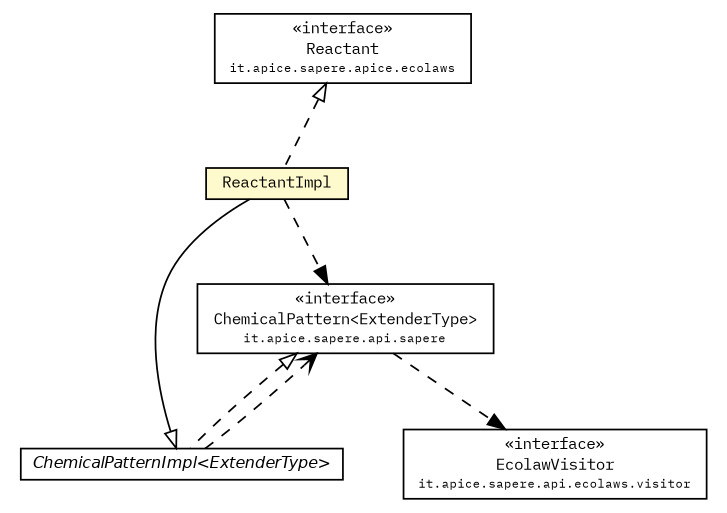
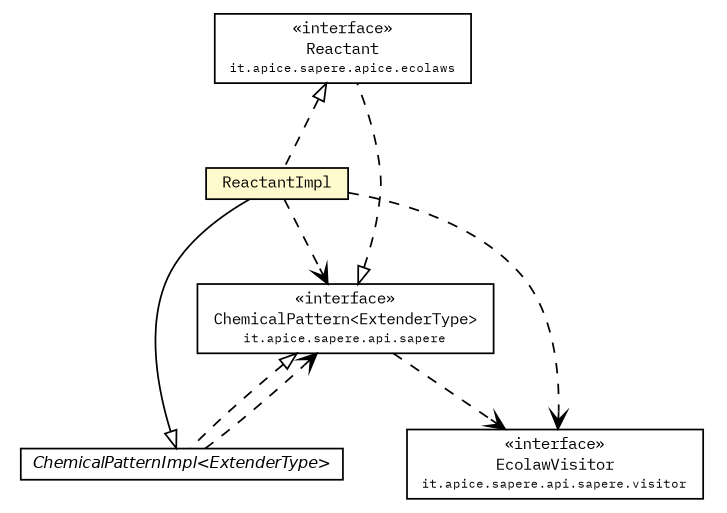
edge "Reactant" -> "ChemicalPattern<ExtenderType>": added
edge "ReactantImpl" -> "ChemicalPattern<ExtenderType>": arrowhead normal -> open
edge "ReactantImpl" -> "EcolawVisitor": added
edge "ChemicalPattern<ExtenderType>" -> "EcolawVisitor": arrowhead normal -> open
node "EcolawVisitor": text "it.apice.sapere.api.ecolaws.visitor" -> "it.apice.sapere.api.sapere.visitor"
